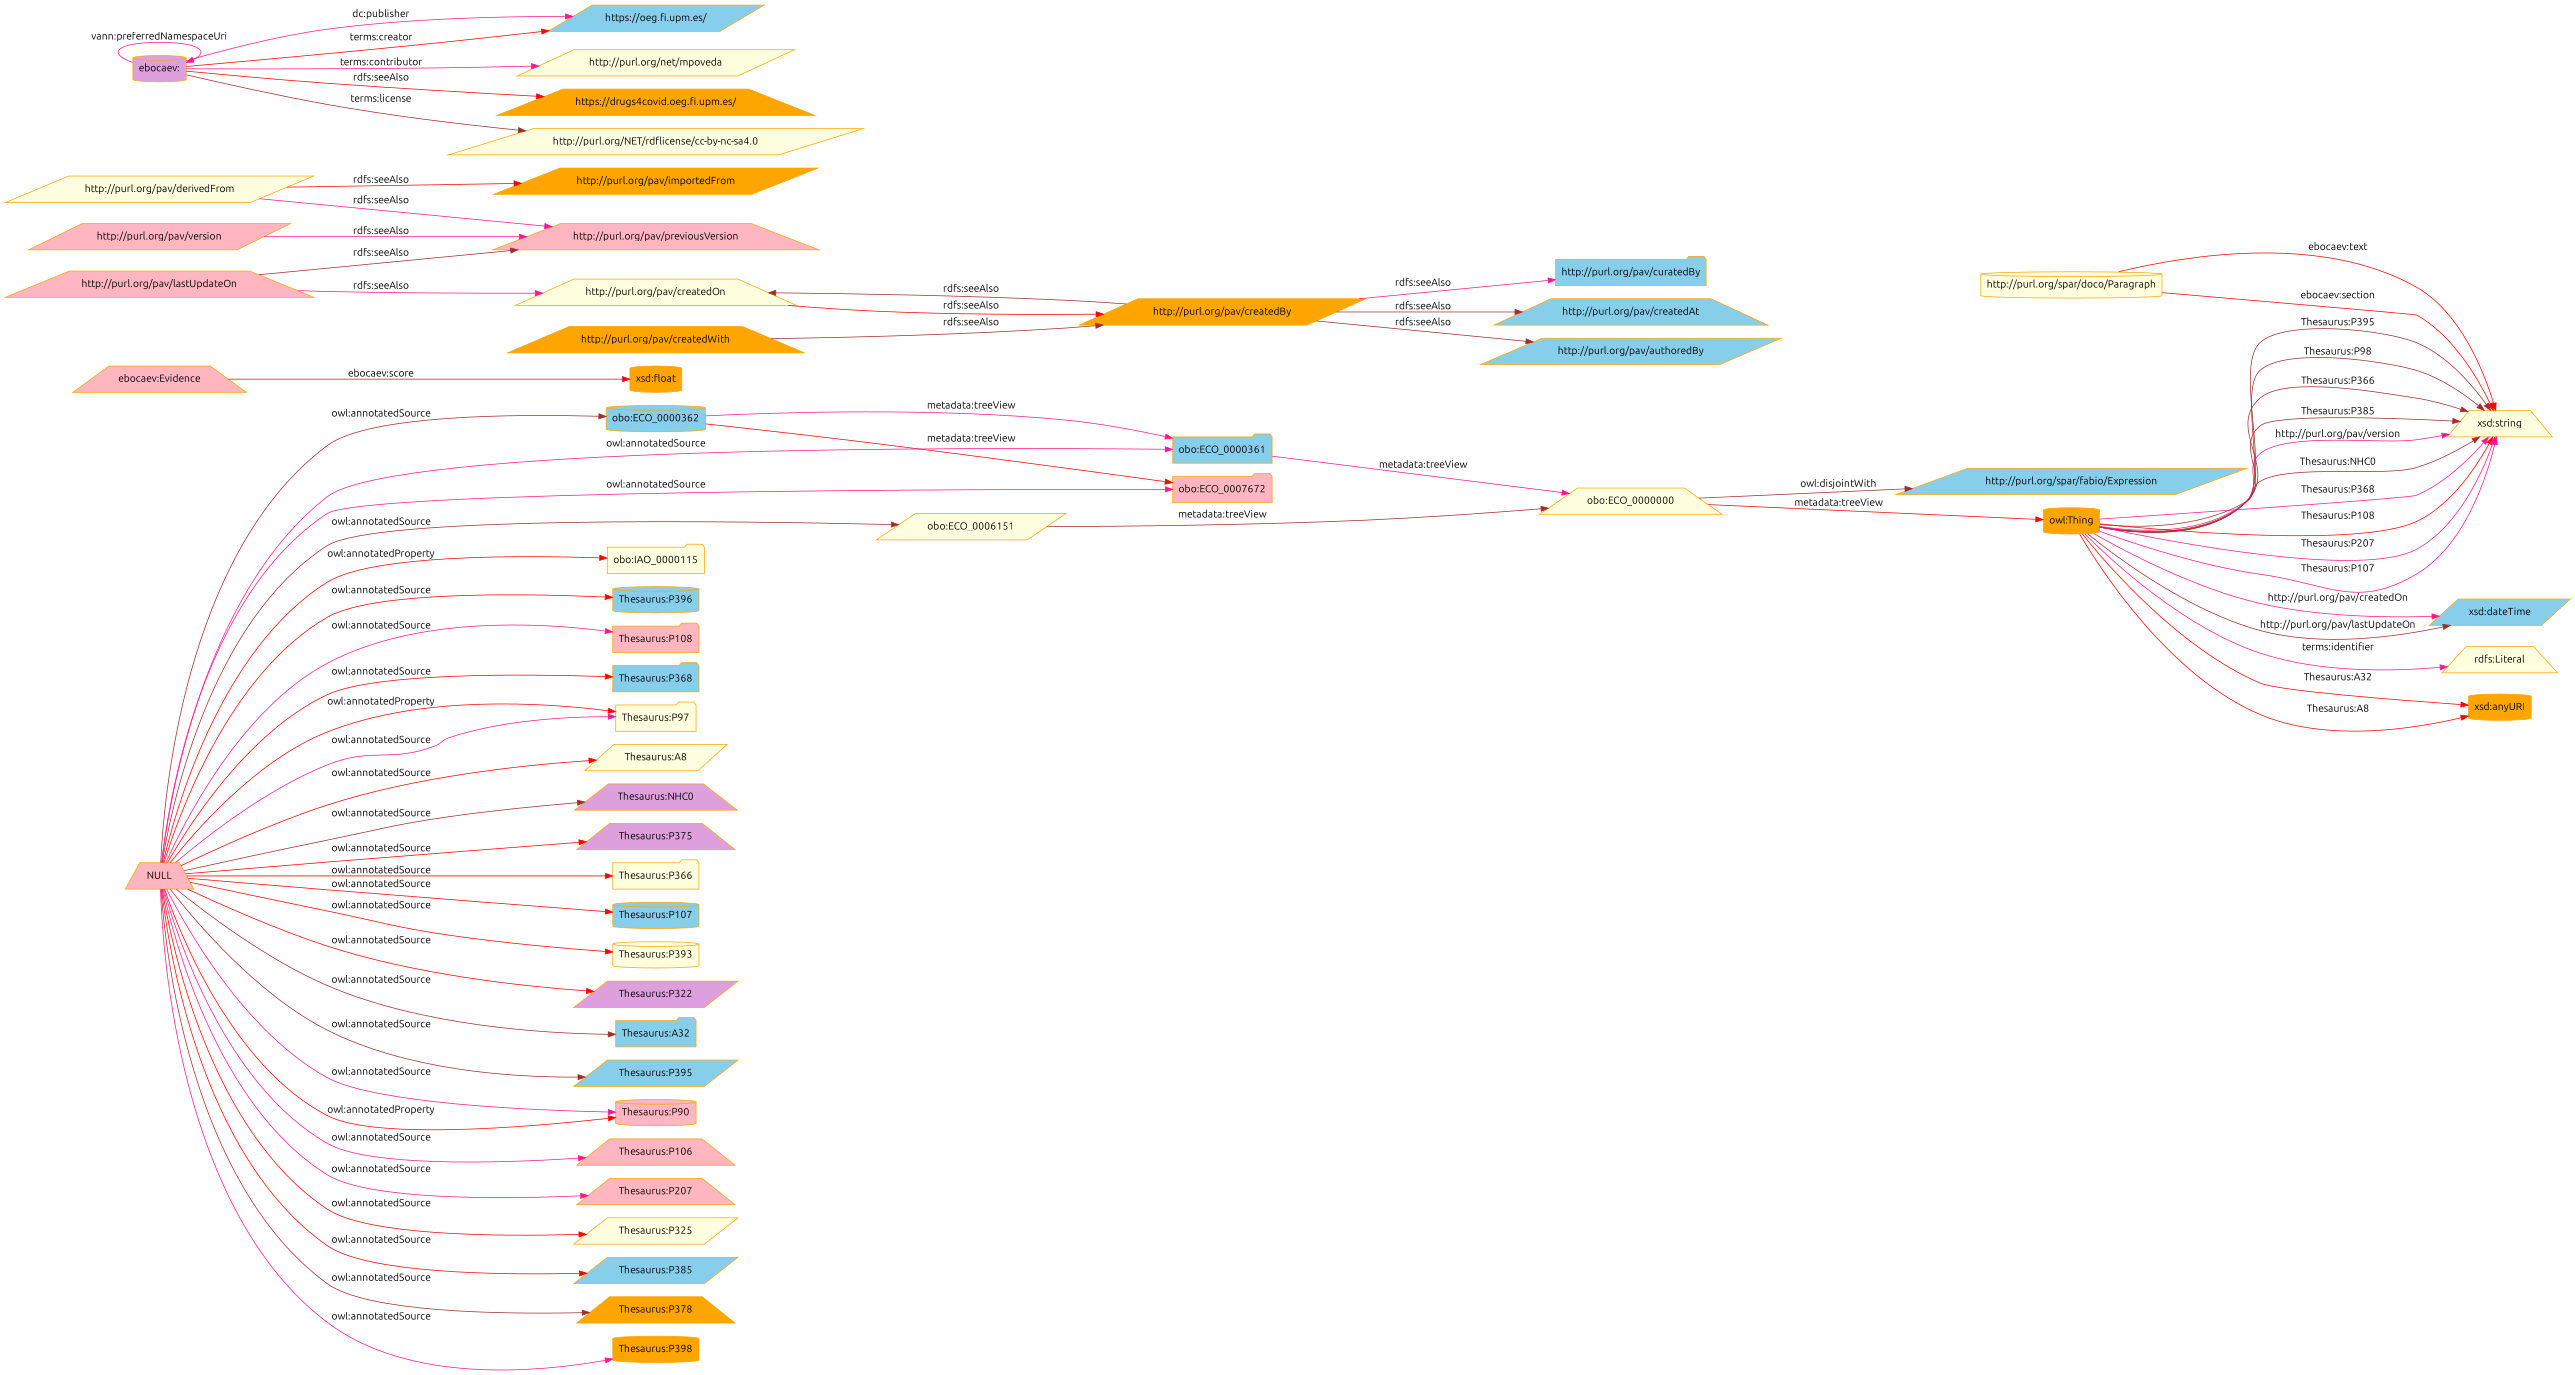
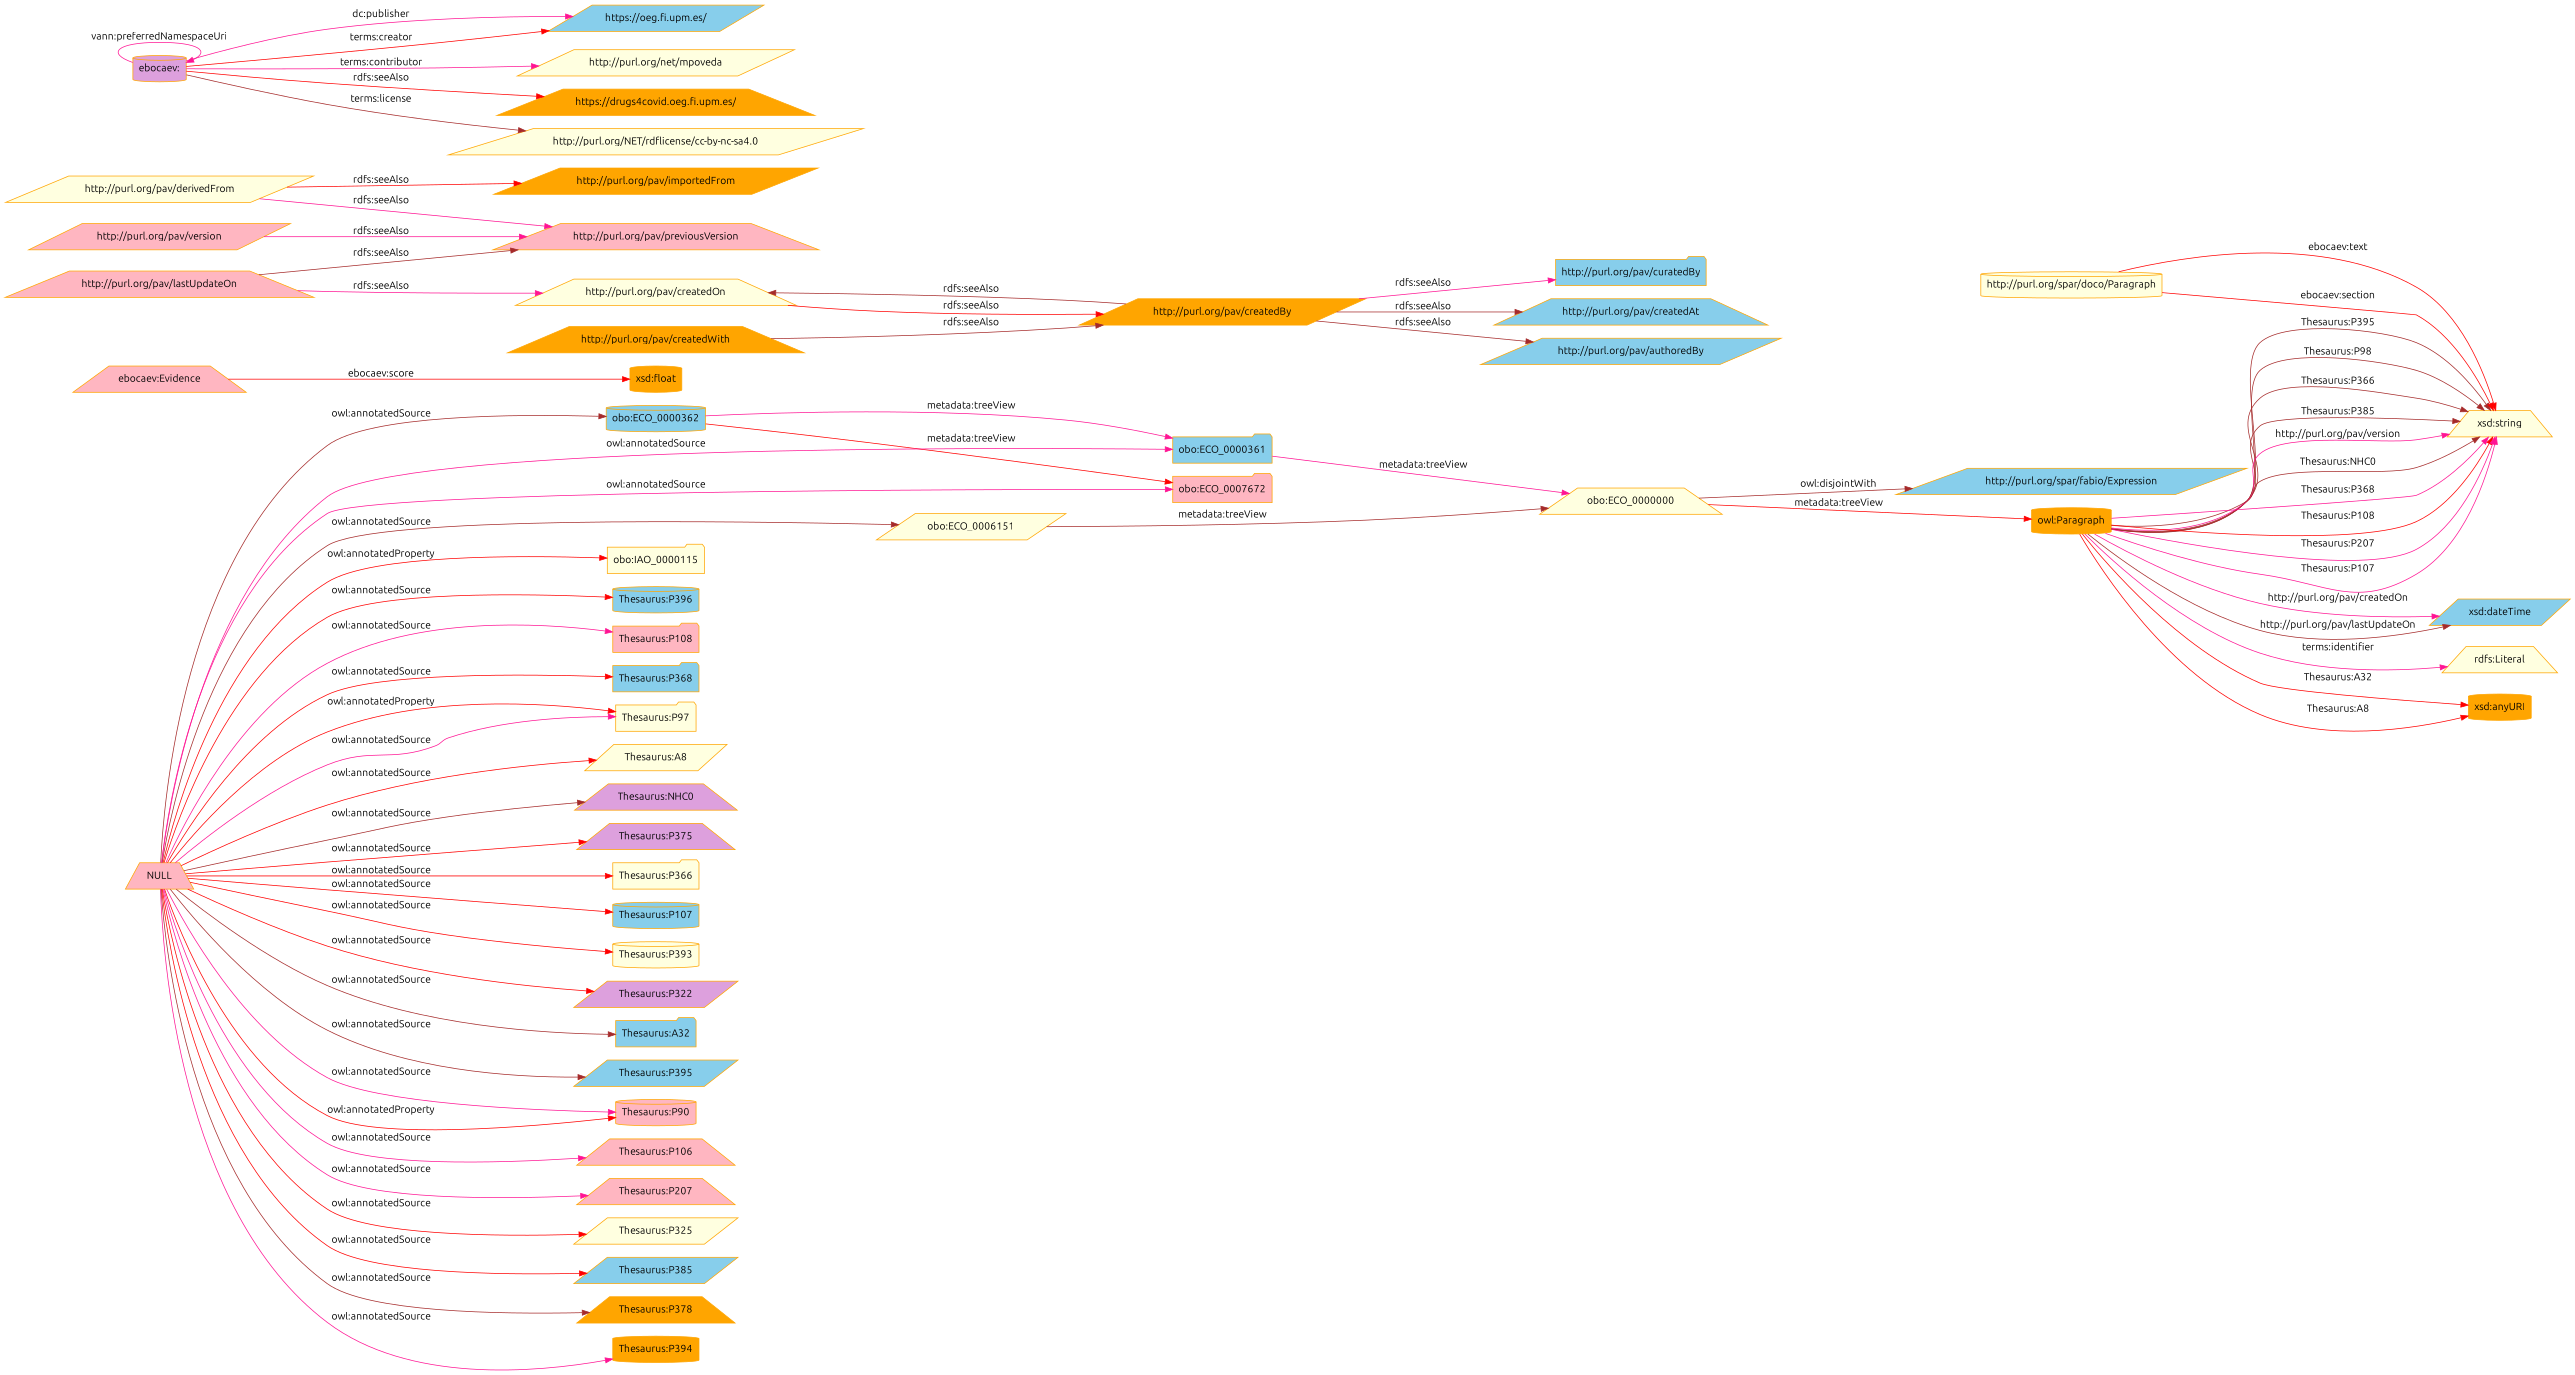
node "owl:Thing": label "owl:Thing" -> "owl:Paragraph"
node "Thesaurus:P398": label "Thesaurus:P398" -> "Thesaurus:P394"
